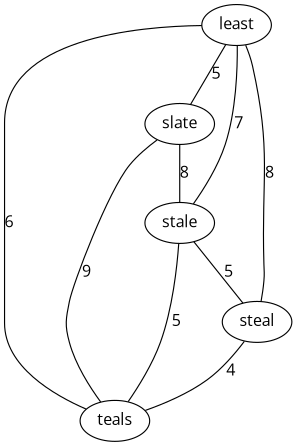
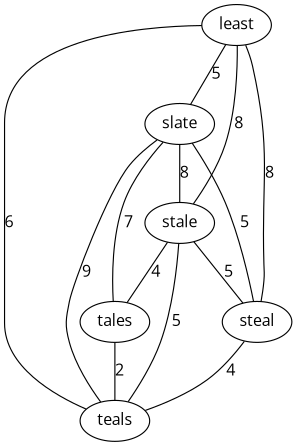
edge "least" -- "stale": label "7" -> "8"
edge "slate" -- "steal": added, label "5"
node "tales": added
